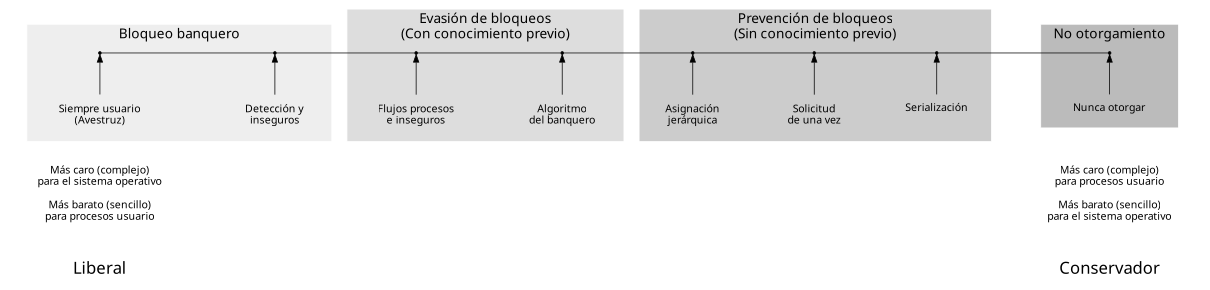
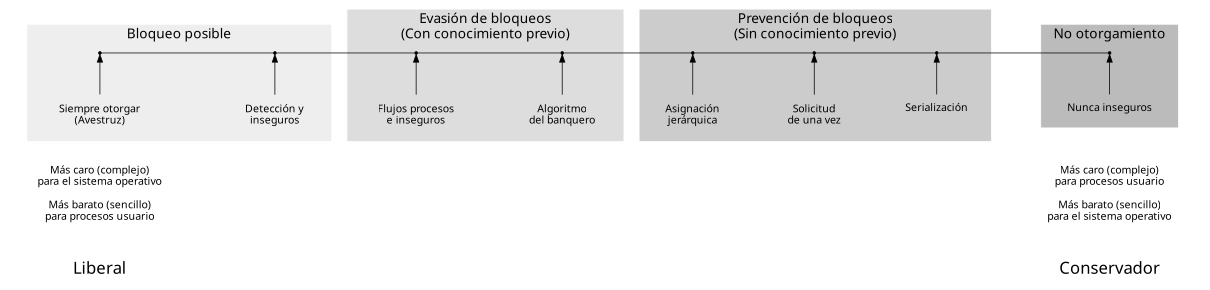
cluster "Bloqueo banquero": label "Bloqueo banquero" -> "Bloqueo posible"
node "Nunca otorgar": label "Nunca otorgar" -> "Nunca inseguros"
node "Siempre usuario (Avestruz)": label "Siempre usuario (Avestruz)" -> "Siempre otorgar (Avestruz)"
